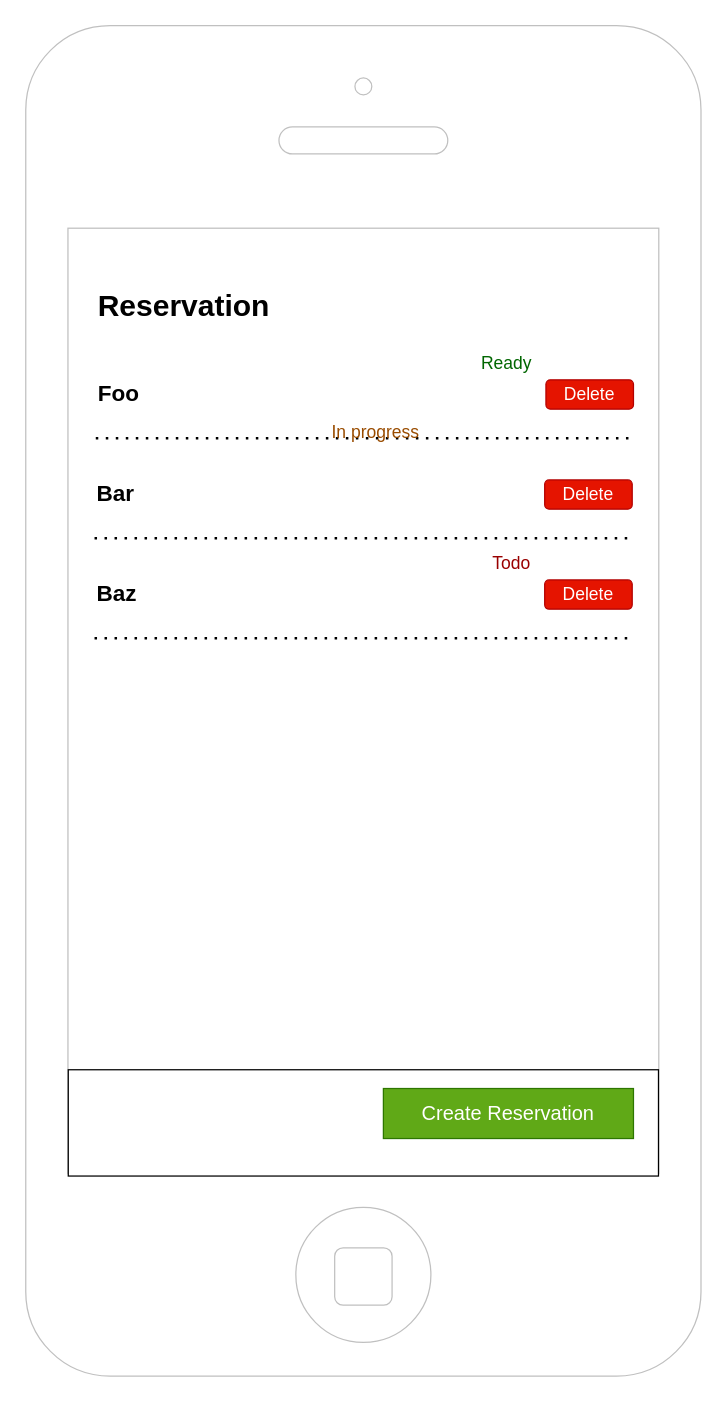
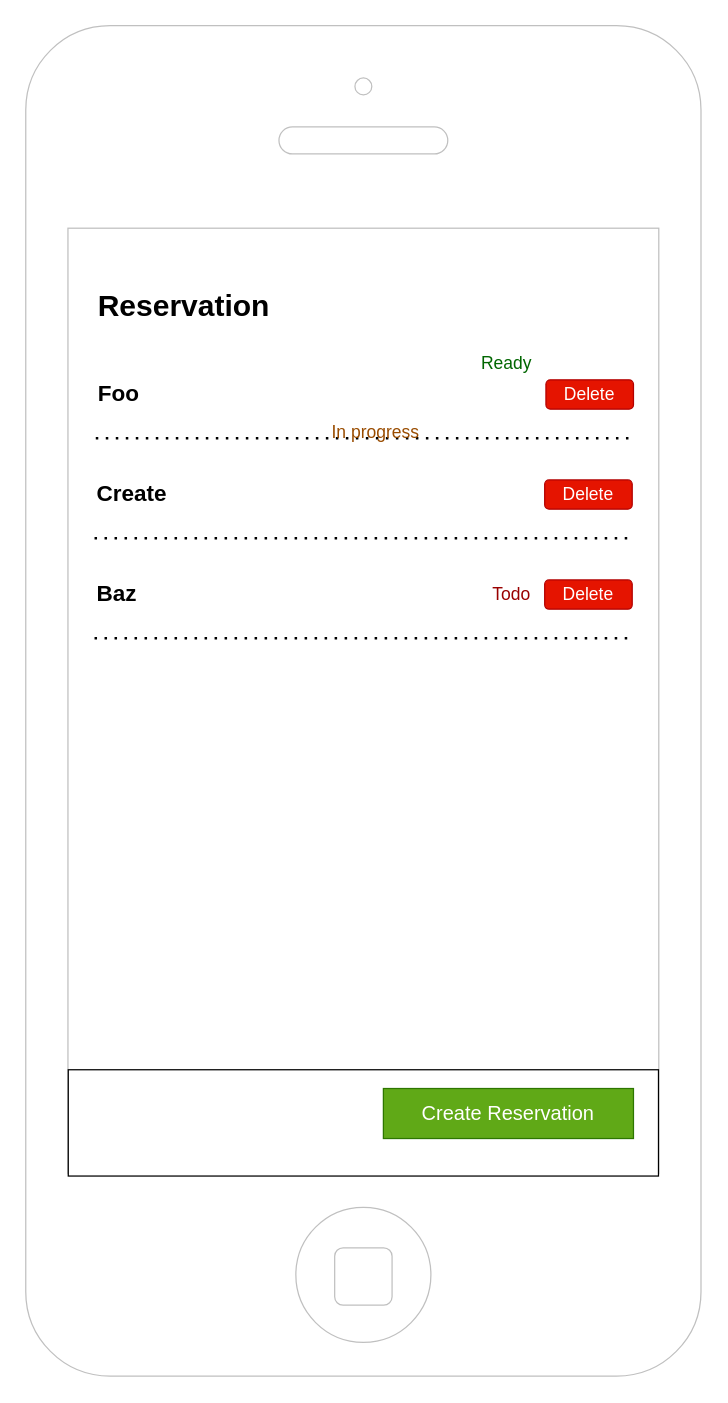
node "Bar": label "Bar" -> "Create"
node "Todo": moved (501, 563) -> (501, 594)
